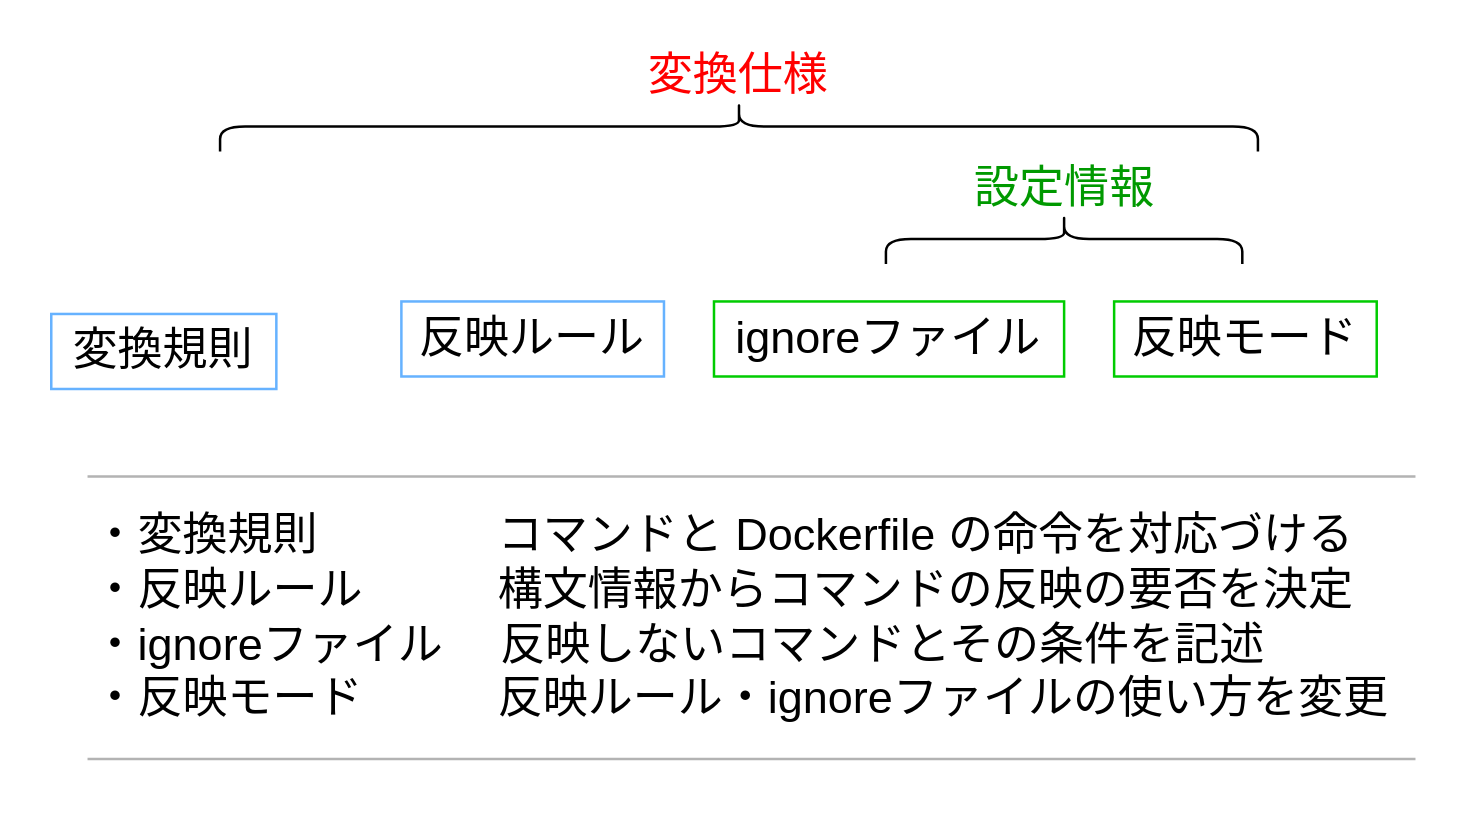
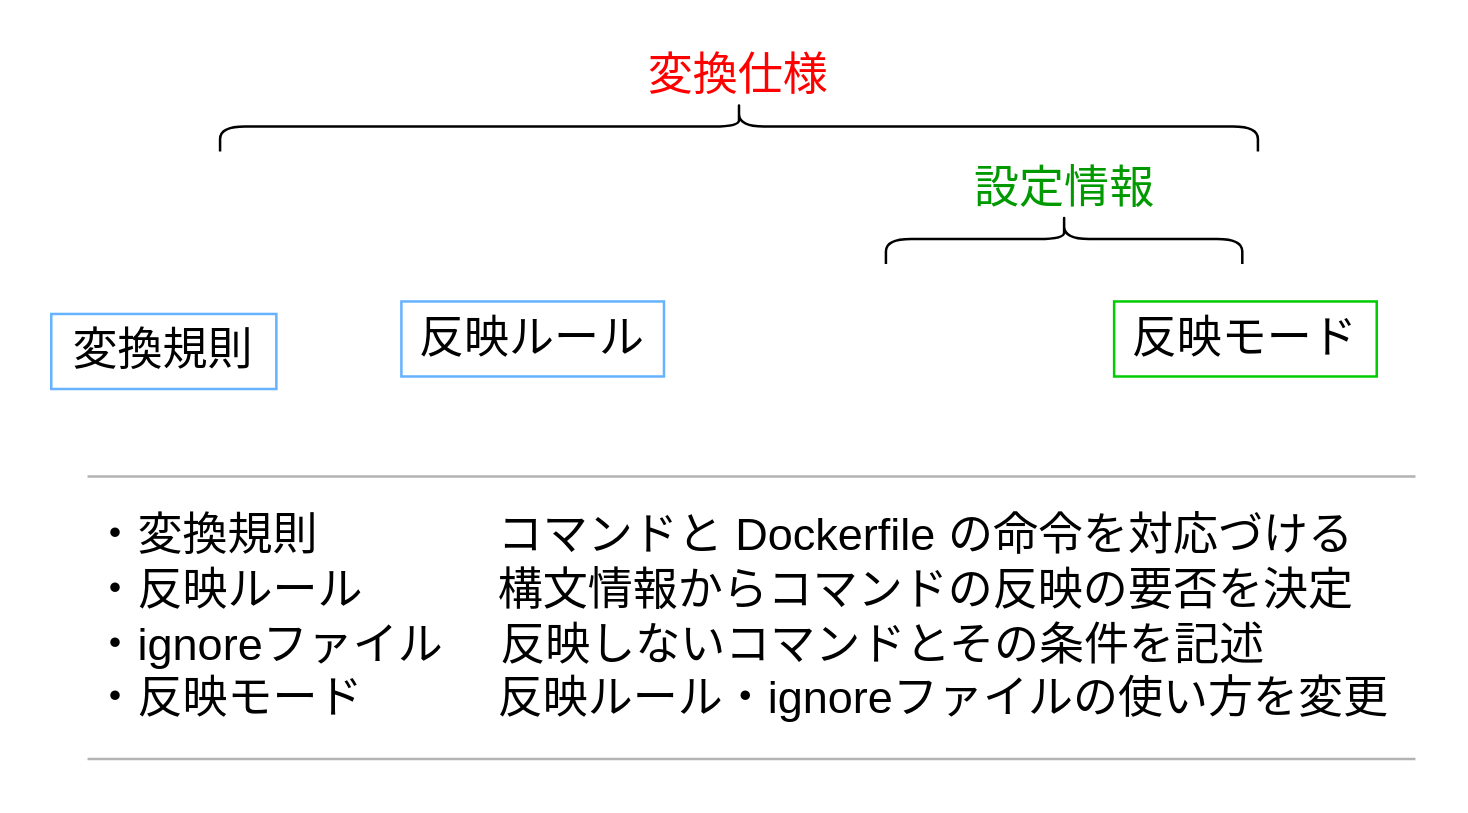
node "ignoreファイル": removed
